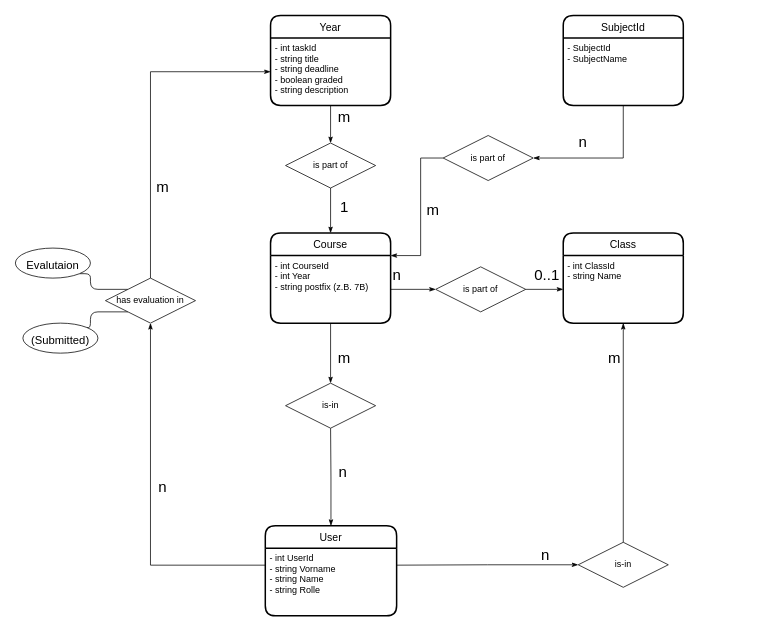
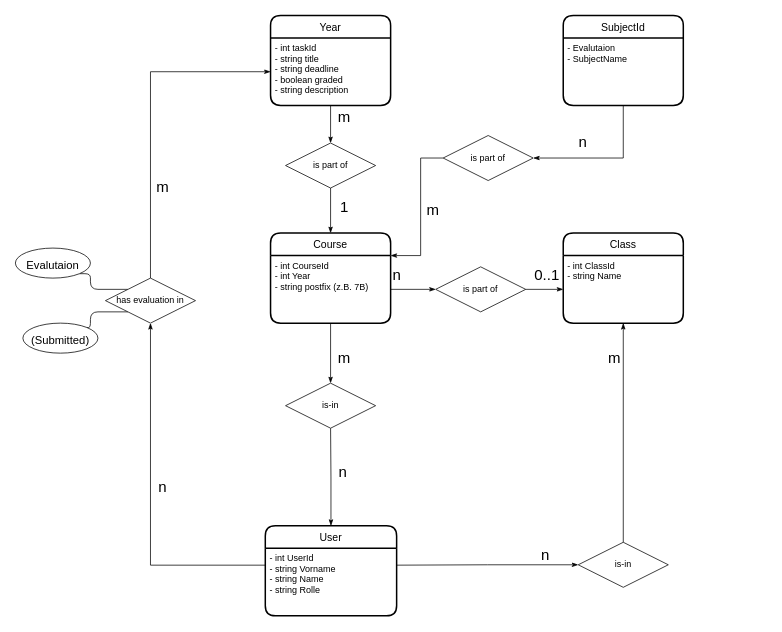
node "- SubjectId - SubjectName": label "- SubjectId - SubjectName" -> "- Evalutaion - SubjectName"
